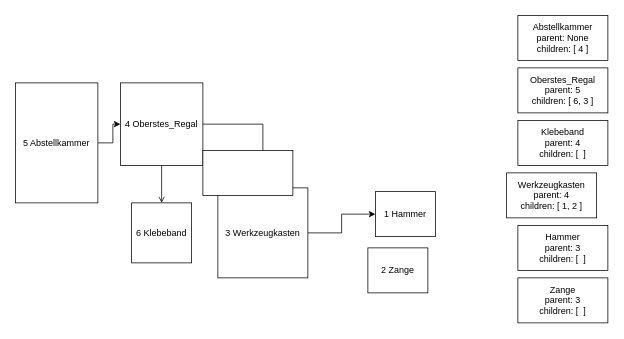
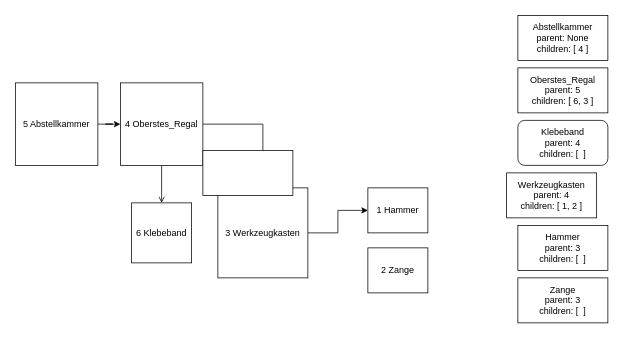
node "5 Abstellkammer": size 83x120 -> 83x83
node "Klebeband parent: 4 children: [ ]": shape rectangle -> rounded rectangle
node "1 Hammer": moved (405, 214) -> (398, 210)
